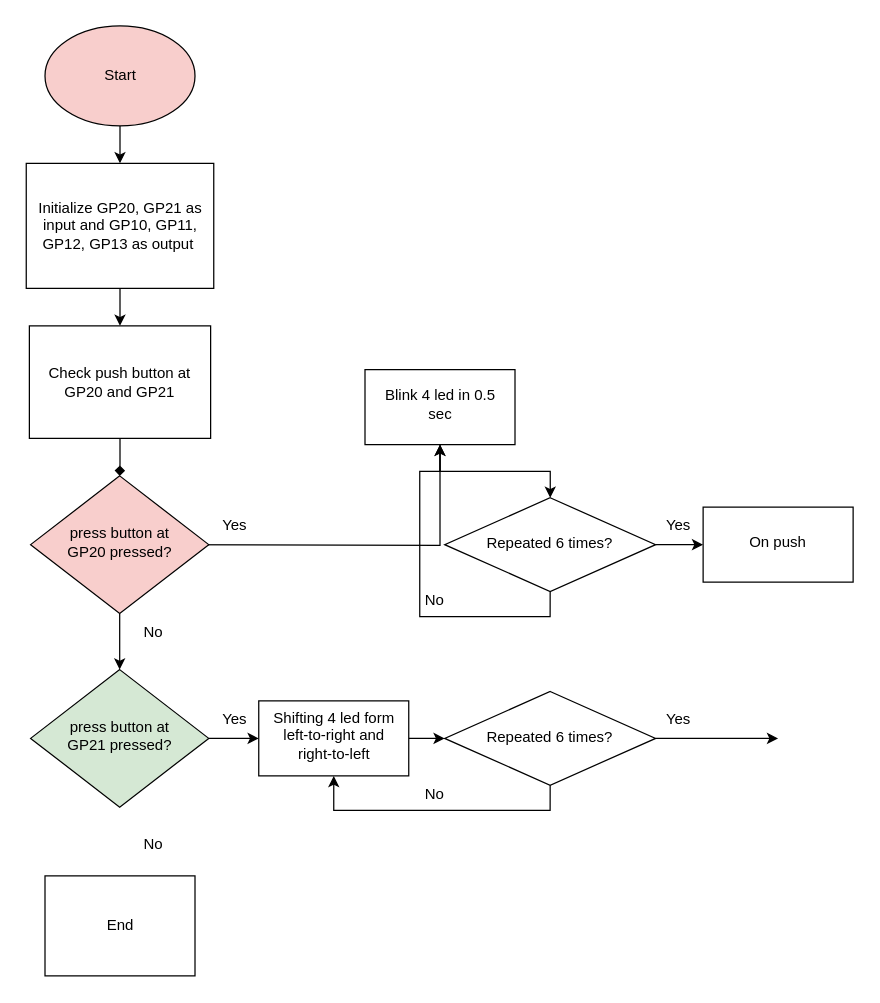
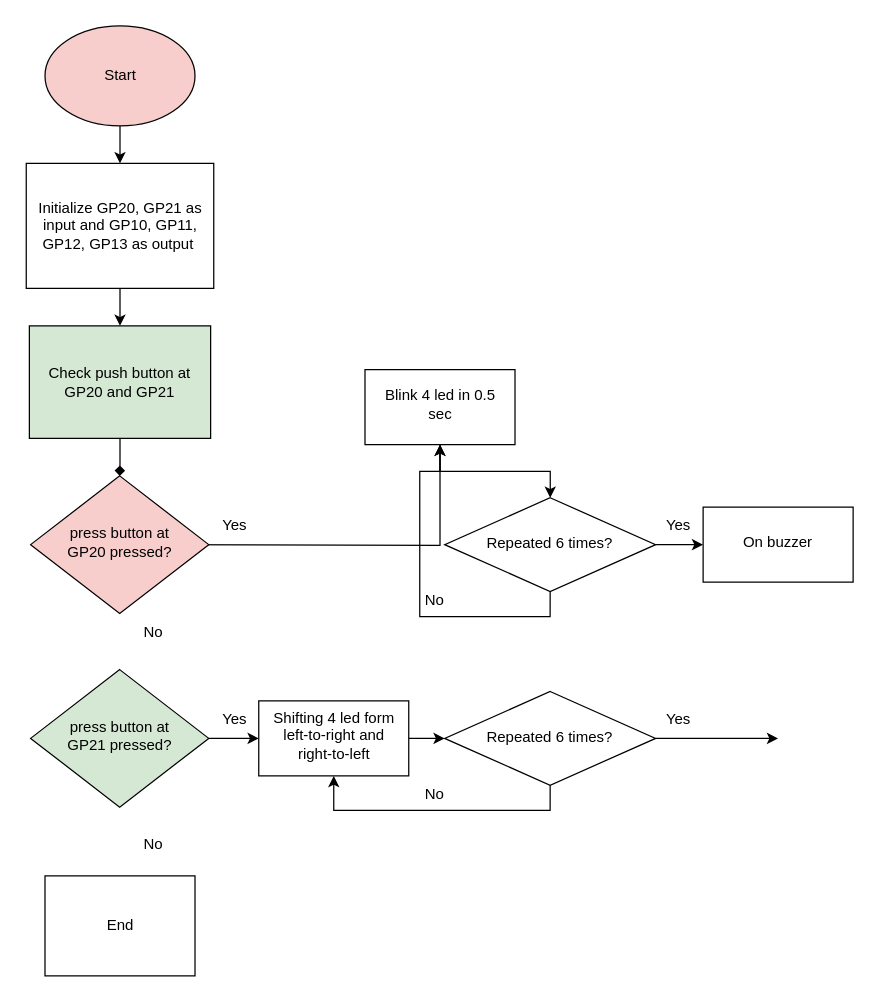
node "Check push button at GP20 and GP21": fillcolor #ffffff -> #d5e8d4
node "On push": label "On push" -> "On buzzer"
edge "press button at GP20 pressed?" -> "press button at GP21 pressed?": removed
